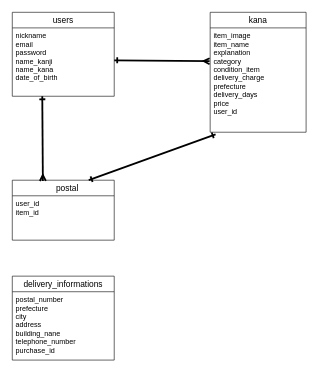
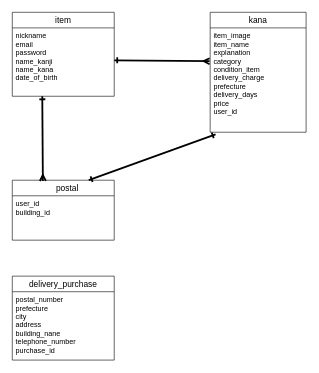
node "users": label "users" -> "item"
node "user_id item_id": label "user_id item_id" -> "user_id building_id"
node "delivery_informations": label "delivery_informations" -> "delivery_purchase"
